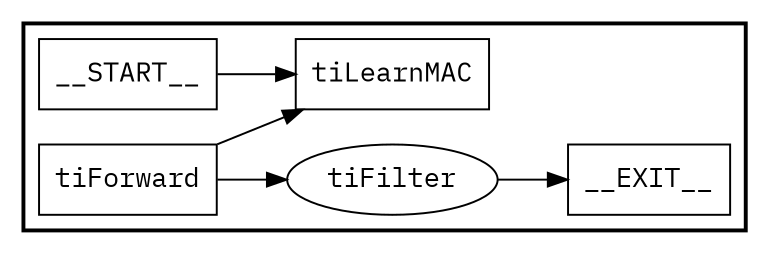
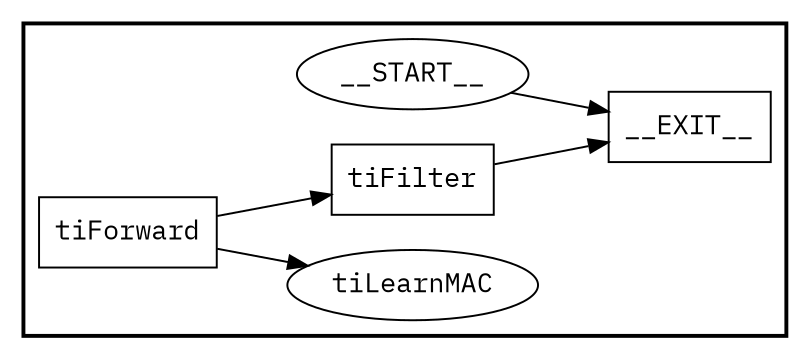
node "__START__": shape box -> ellipse
edge "__START__" -> "tiLearnMAC": now "__START__" -> "__EXIT__"
node "tiLearnMAC": shape box -> ellipse
node "tiFilter": shape ellipse -> box
